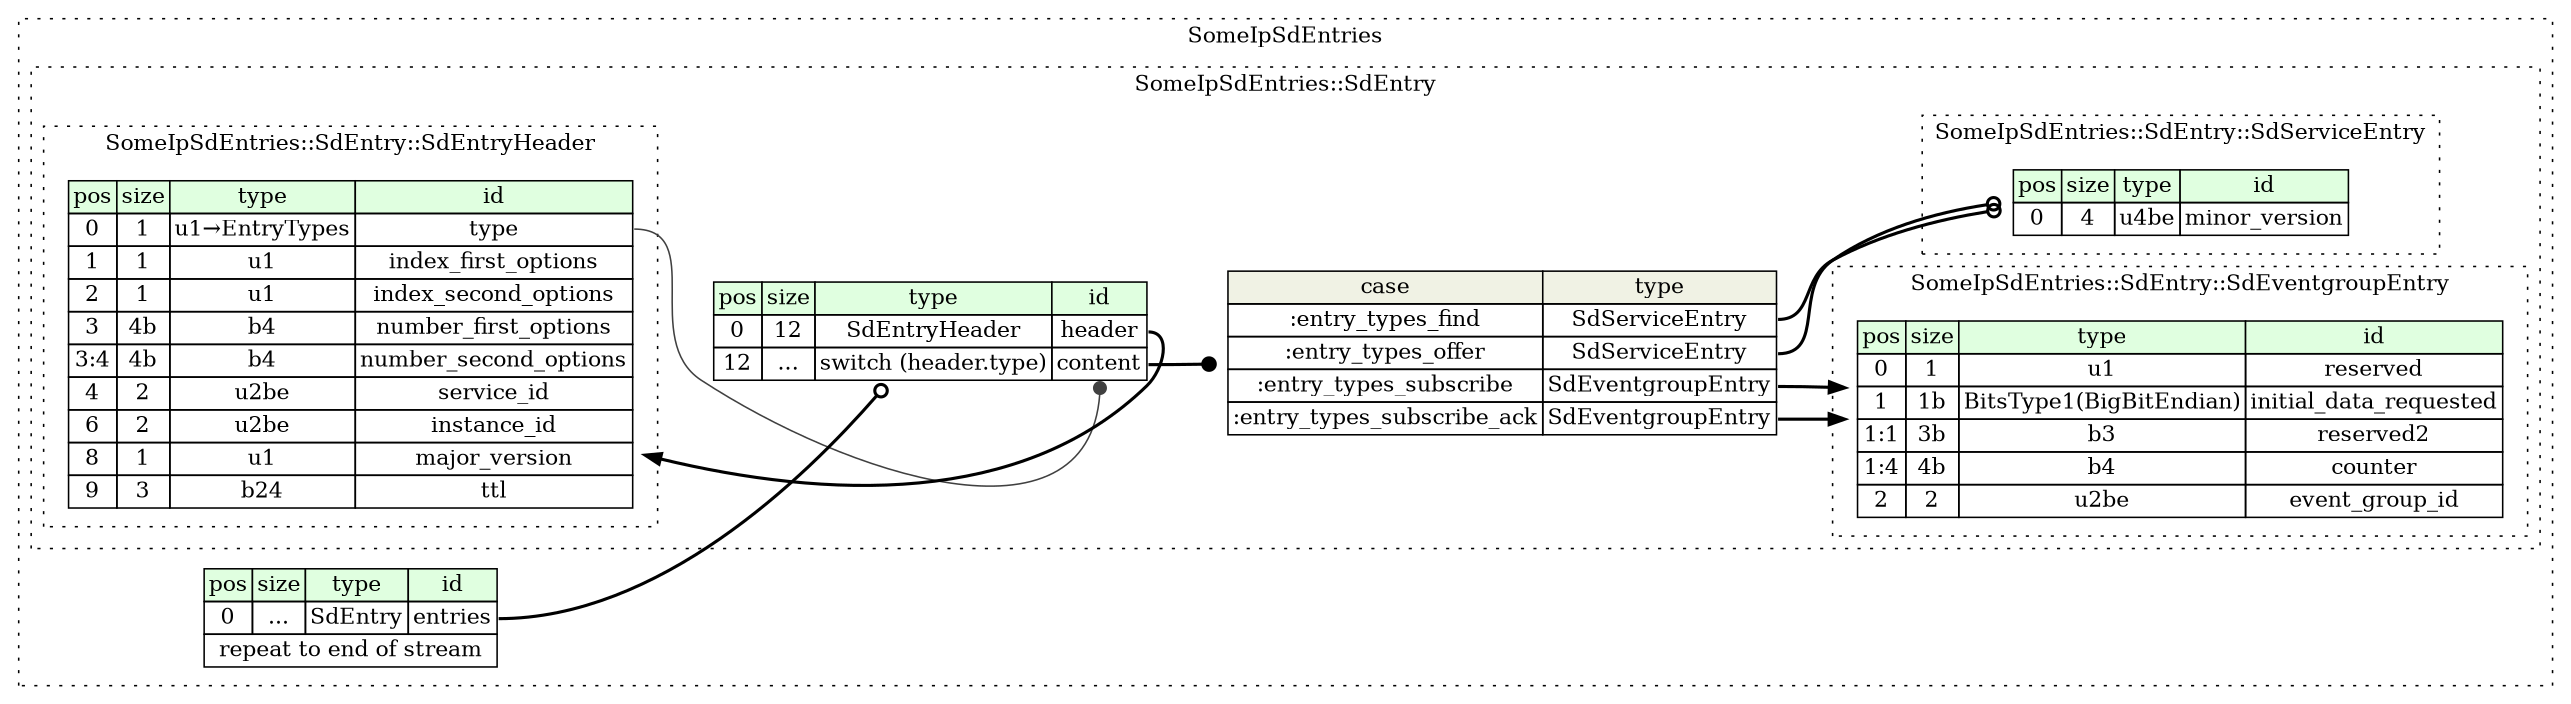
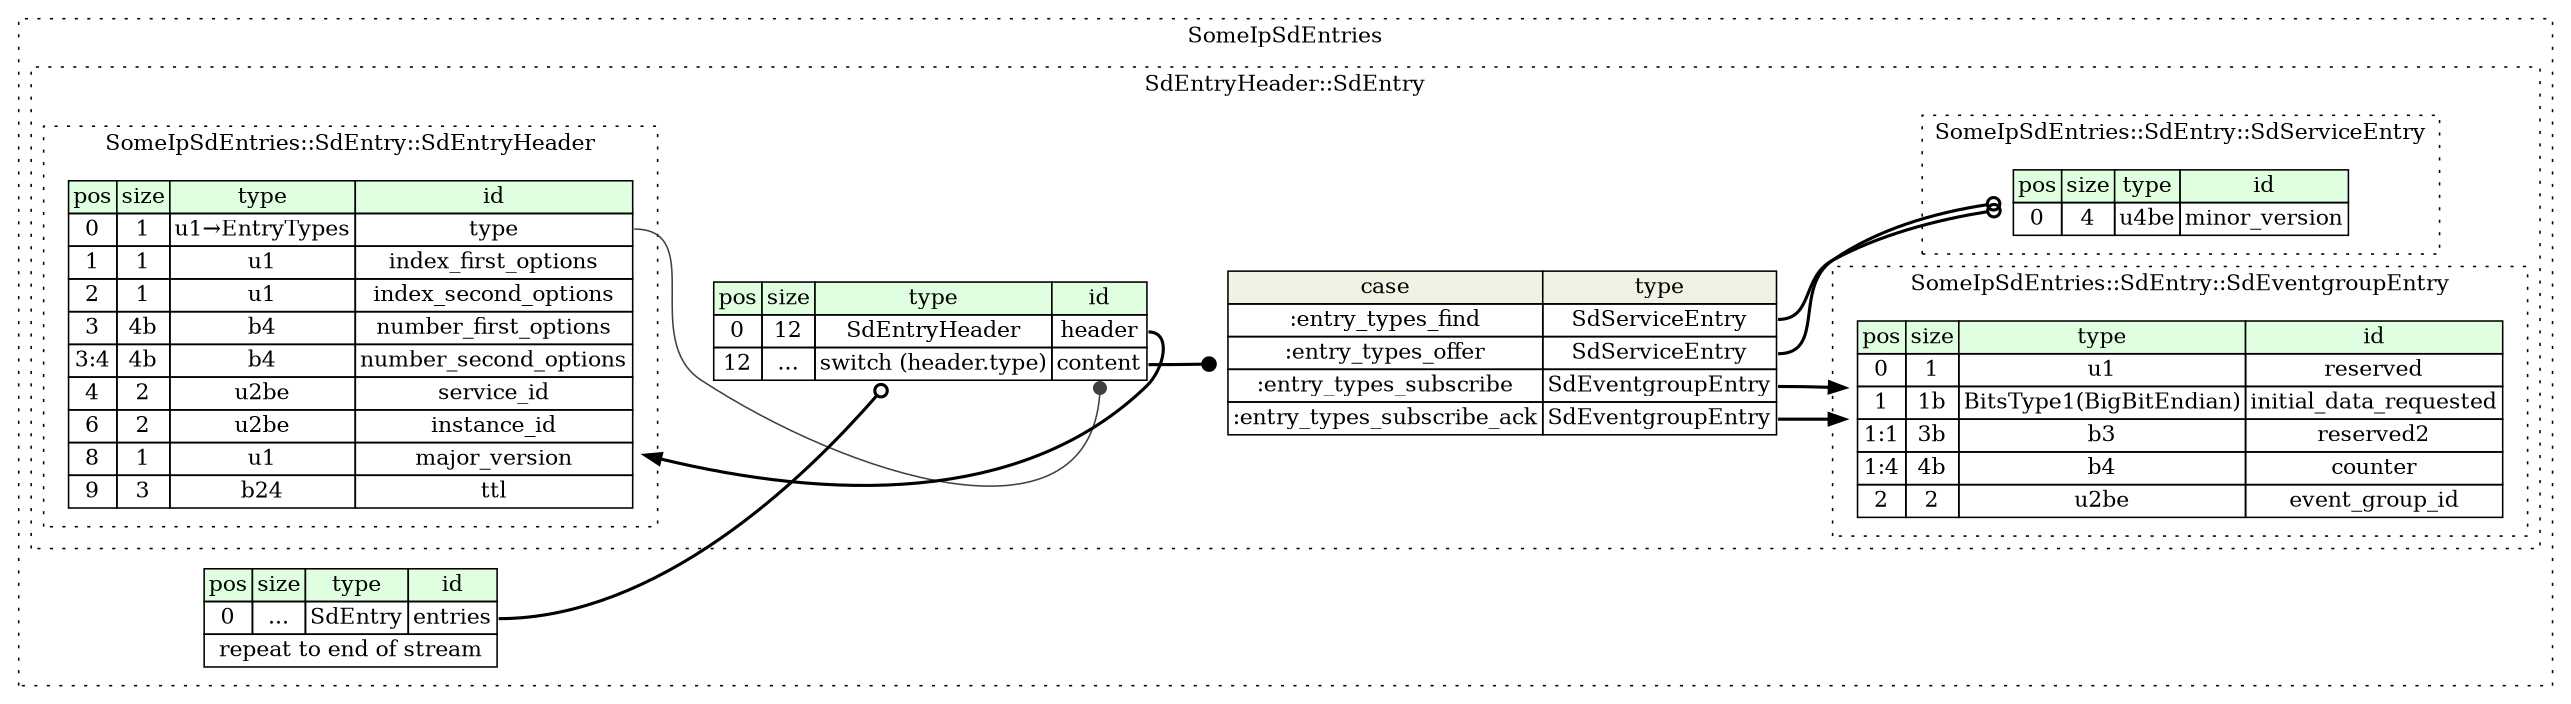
cluster "SomeIpSdEntries::SdEntry": label "SomeIpSdEntries::SdEntry" -> "SdEntryHeader::SdEntry"
